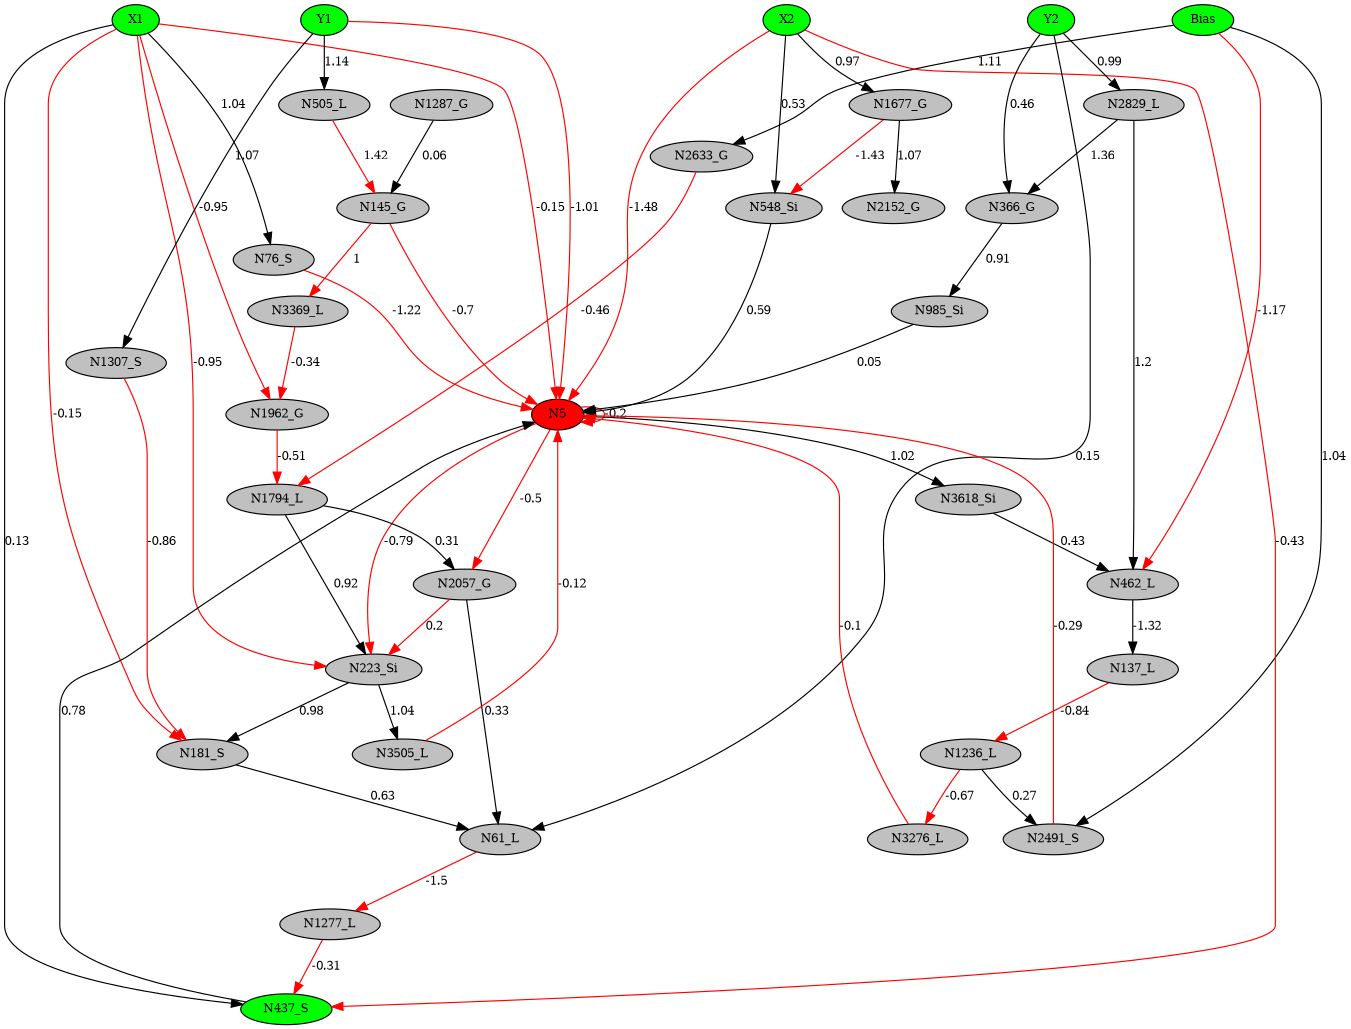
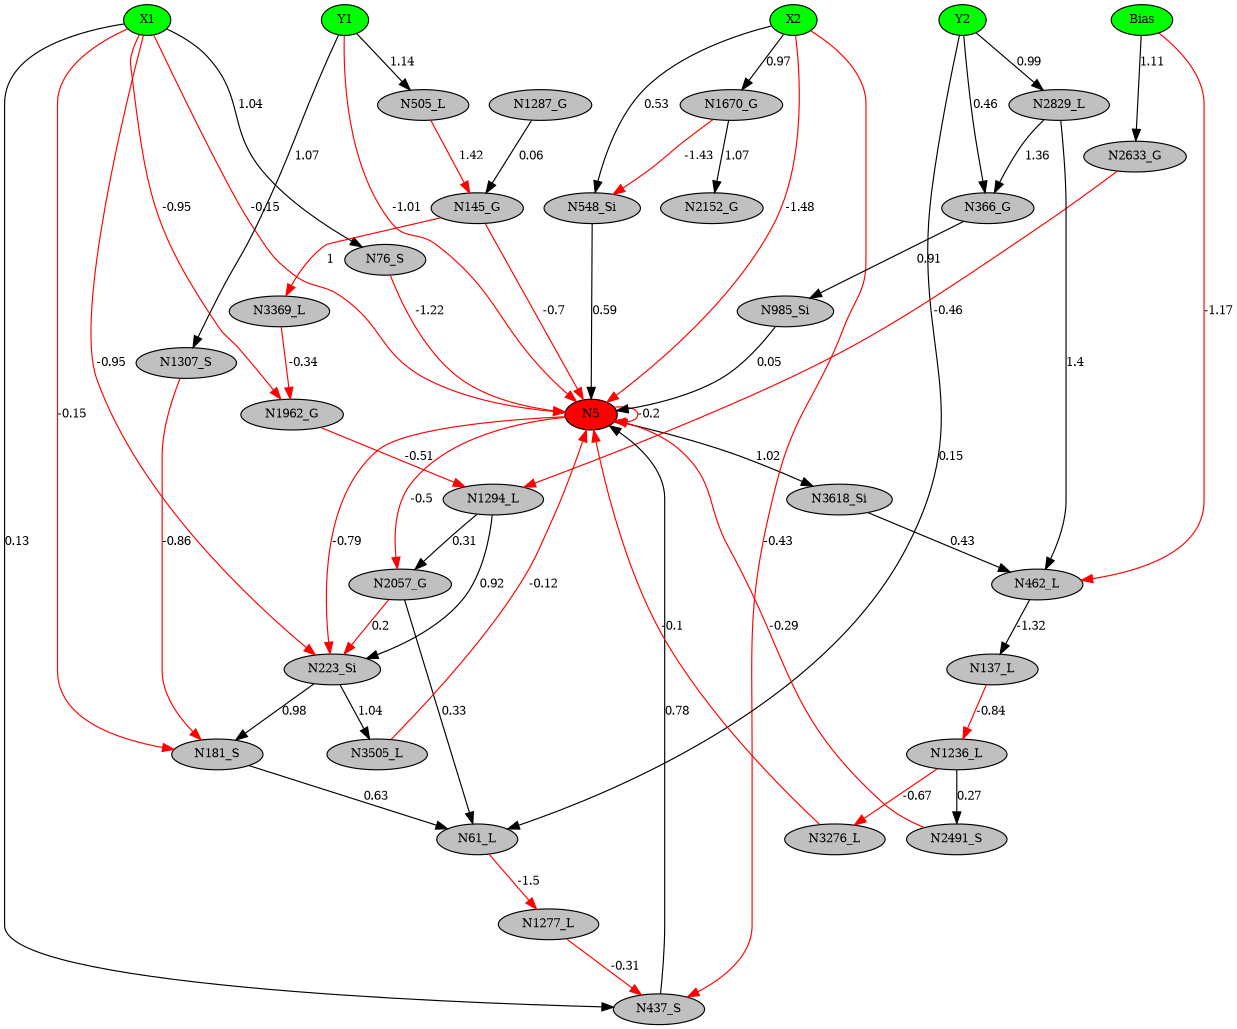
node "N1677_G": label "N1677_G" -> "N1670_G"
edge "N2829_L" -> "N462_L": label "1.2" -> "1.4"
edge "Bias" -> "N2491_S": removed, label "1.04"
node "N1794_L": label "N1794_L" -> "N1294_L"
node "N437_S": fillcolor green -> gray
